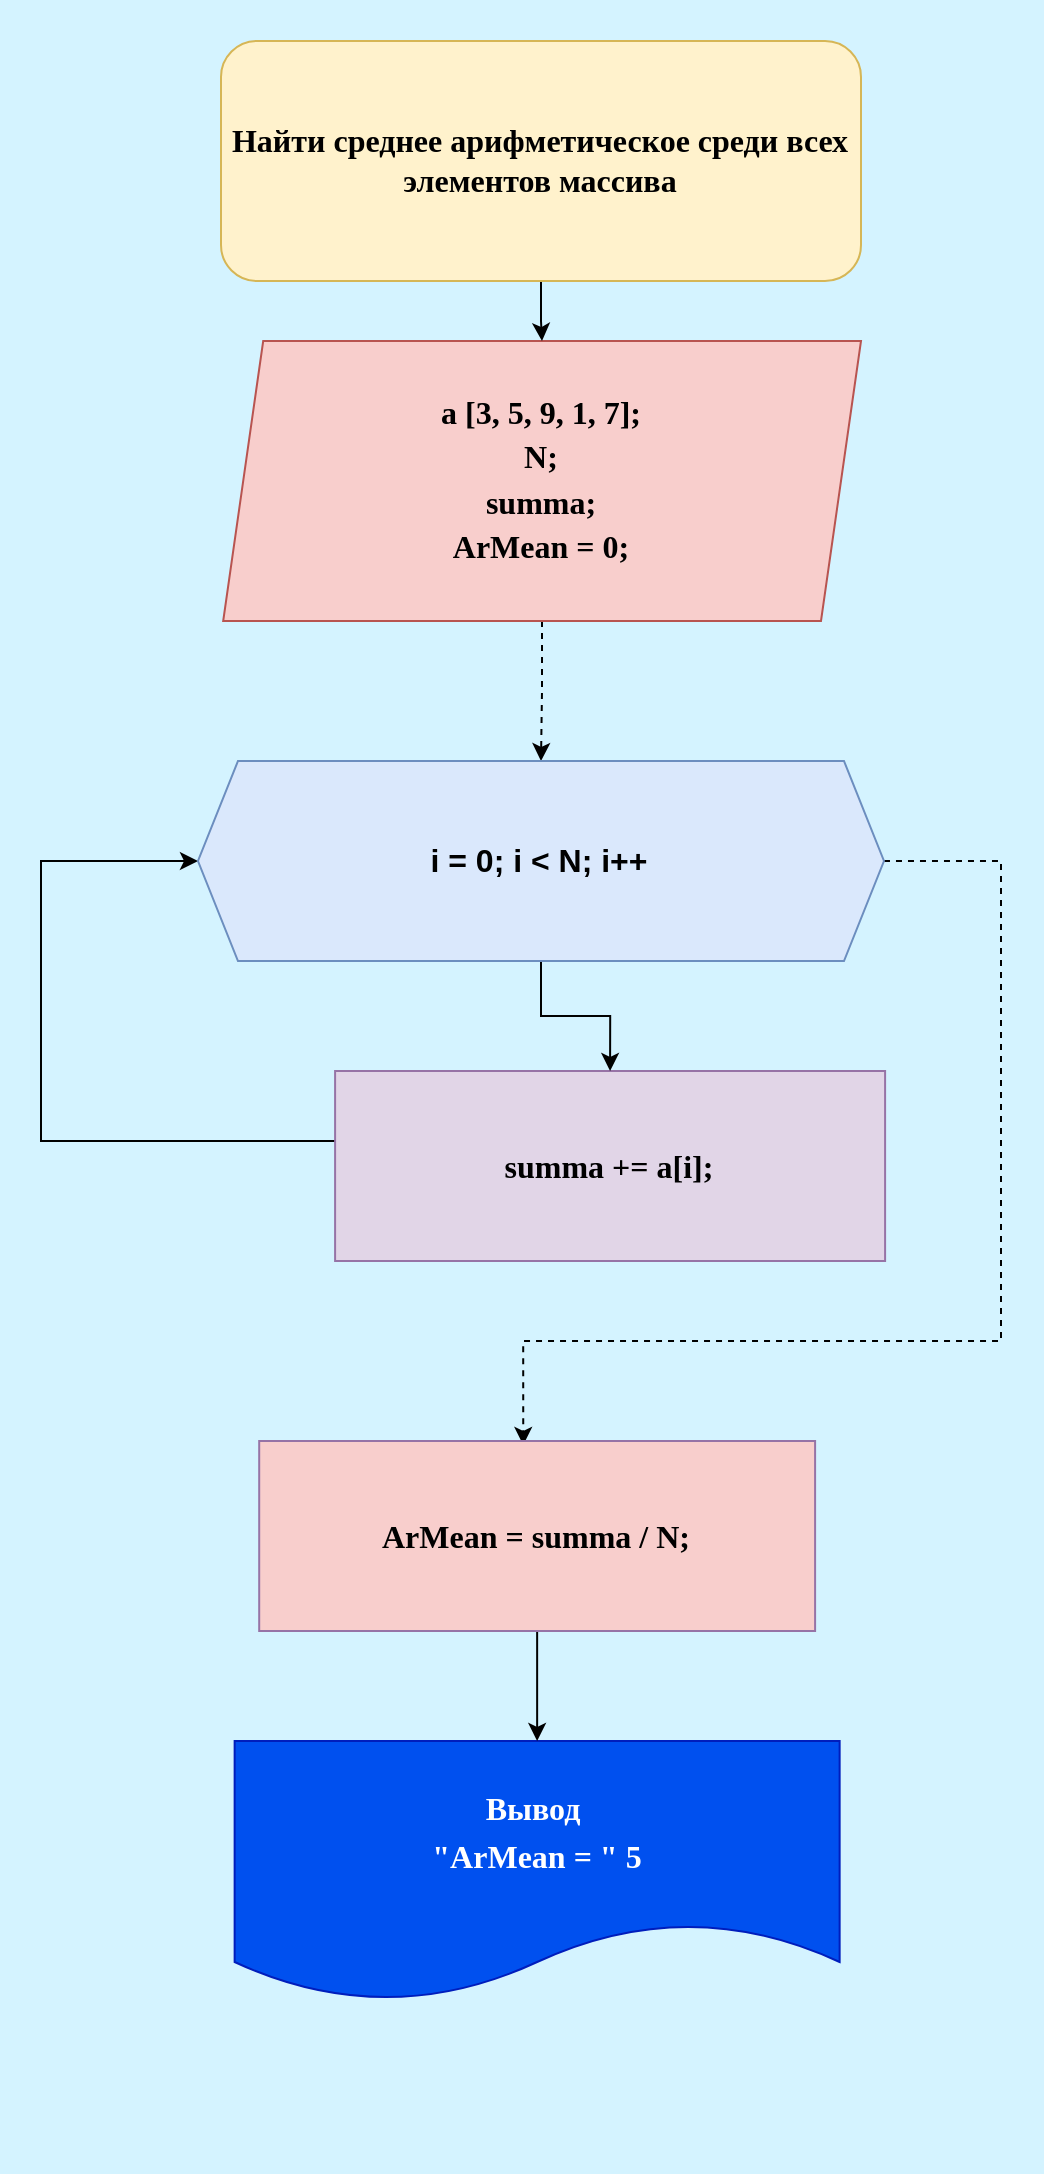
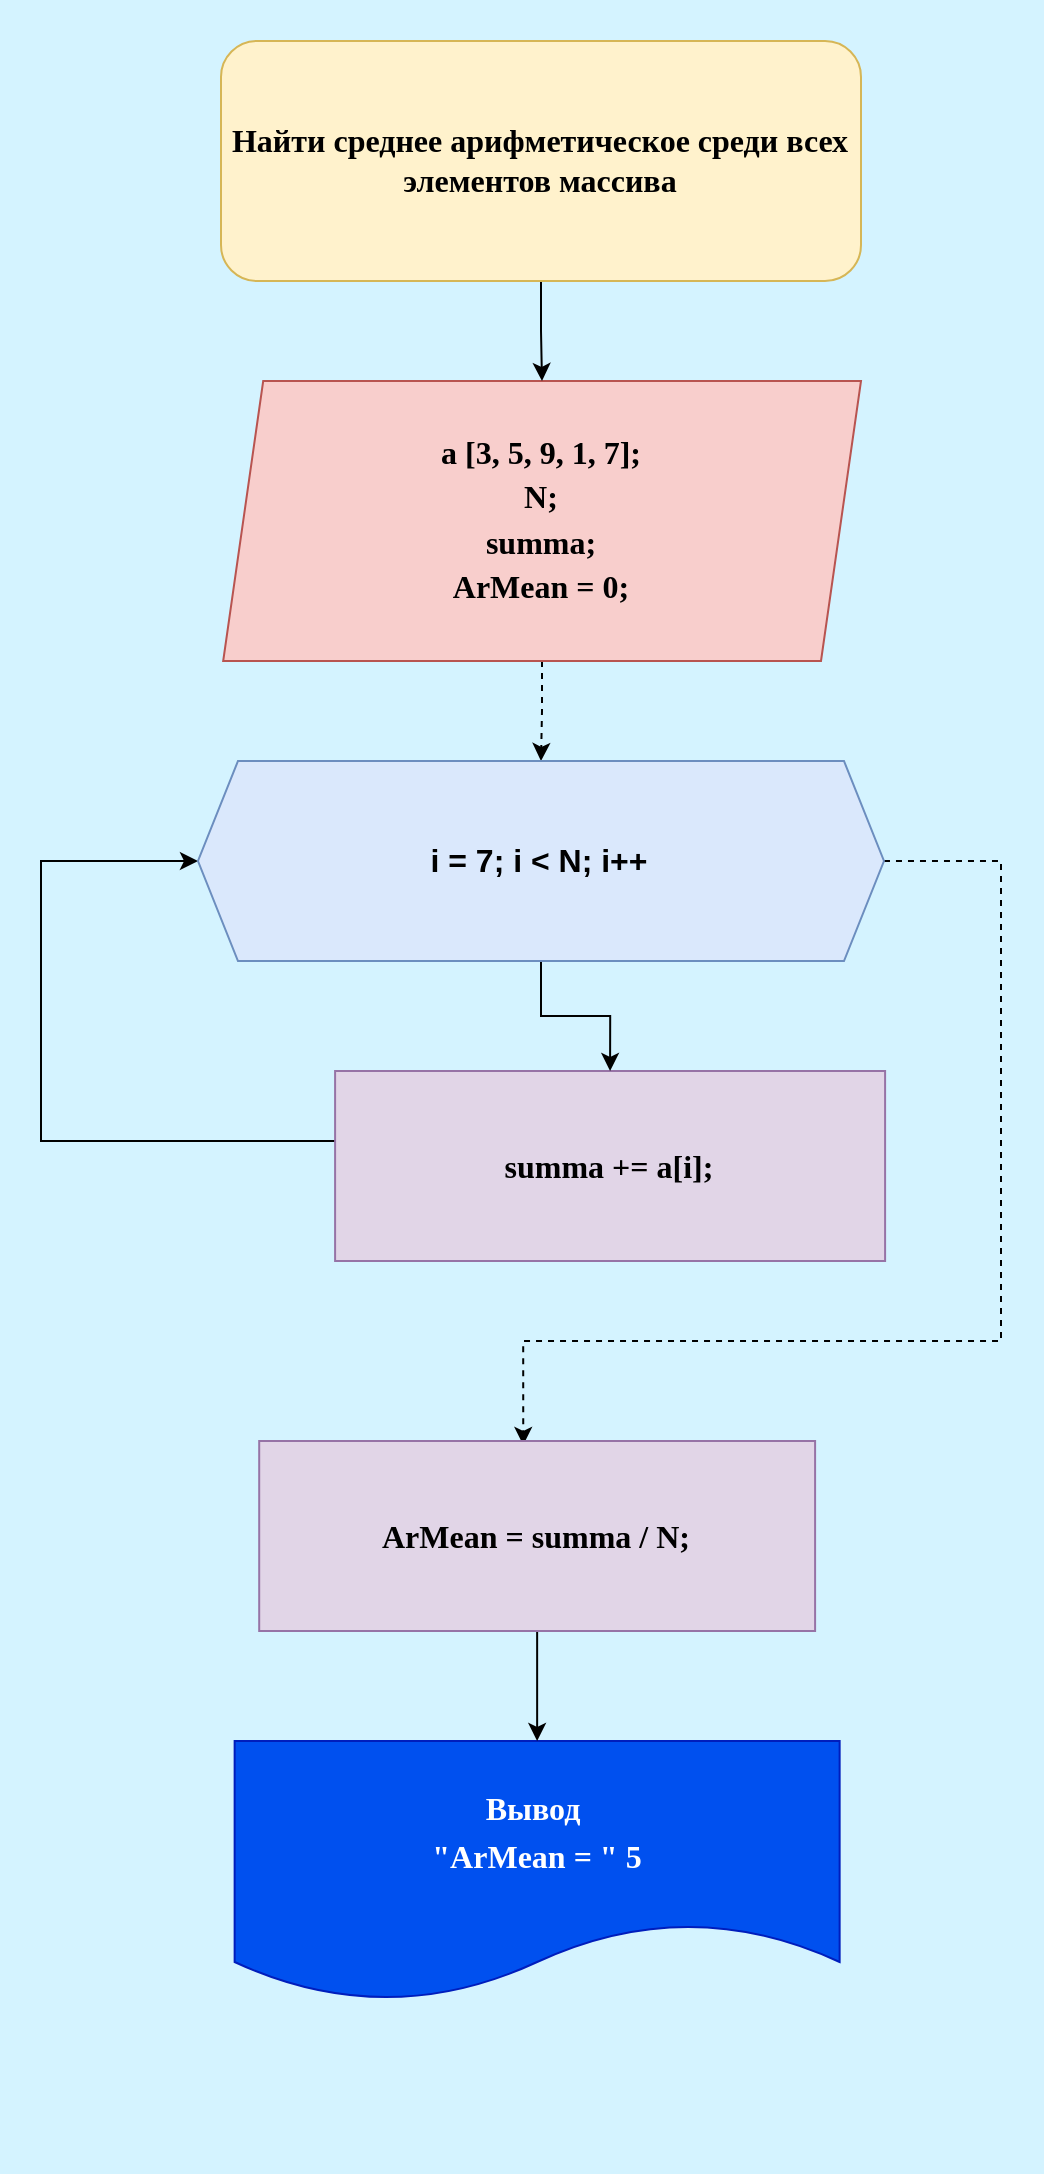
node "a [3, 5, 9, 1, 7]; N; summa; ArMean = 0;": moved (542, 481) -> (542, 521)
node "i = 0; i < N; i++": label "i = 0; i < N; i++" -> "i = 7; i < N; i++"
node "ArMean = summa / N;": fillcolor #f8cecc -> #e1d5e7
